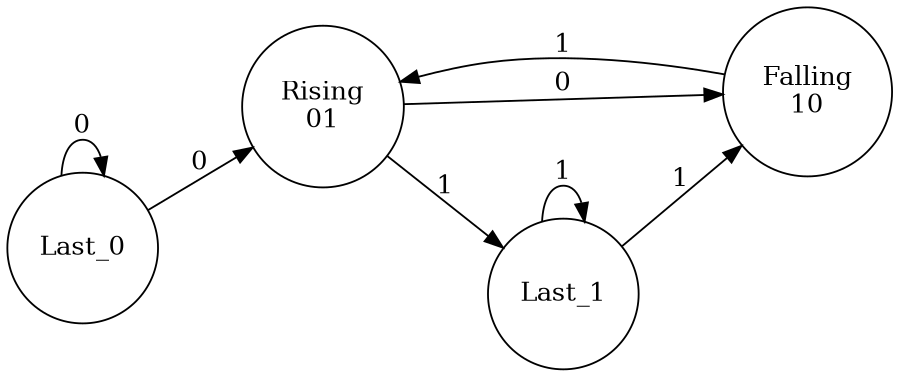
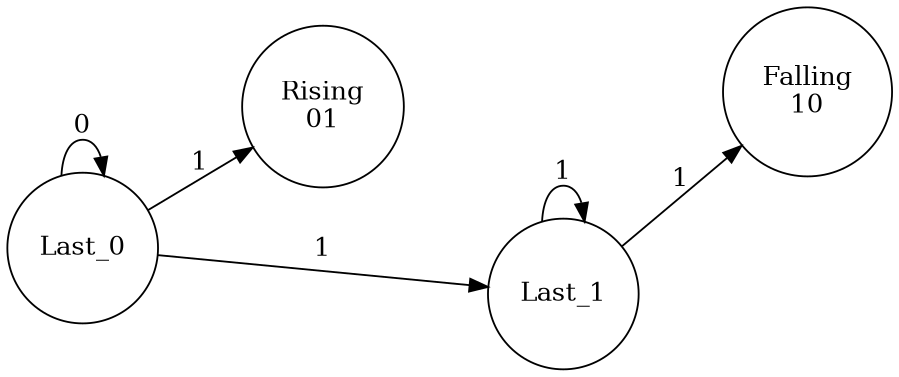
edge "Falling 10" -> "Rising 01": removed, label "1"
edge "Rising 01" -> "Falling 10": removed, label "0"
edge "Last_0" -> "Rising 01": label "0" -> "1"
edge "Rising 01" -> "Last_1": now "Last_0" -> "Last_1"
